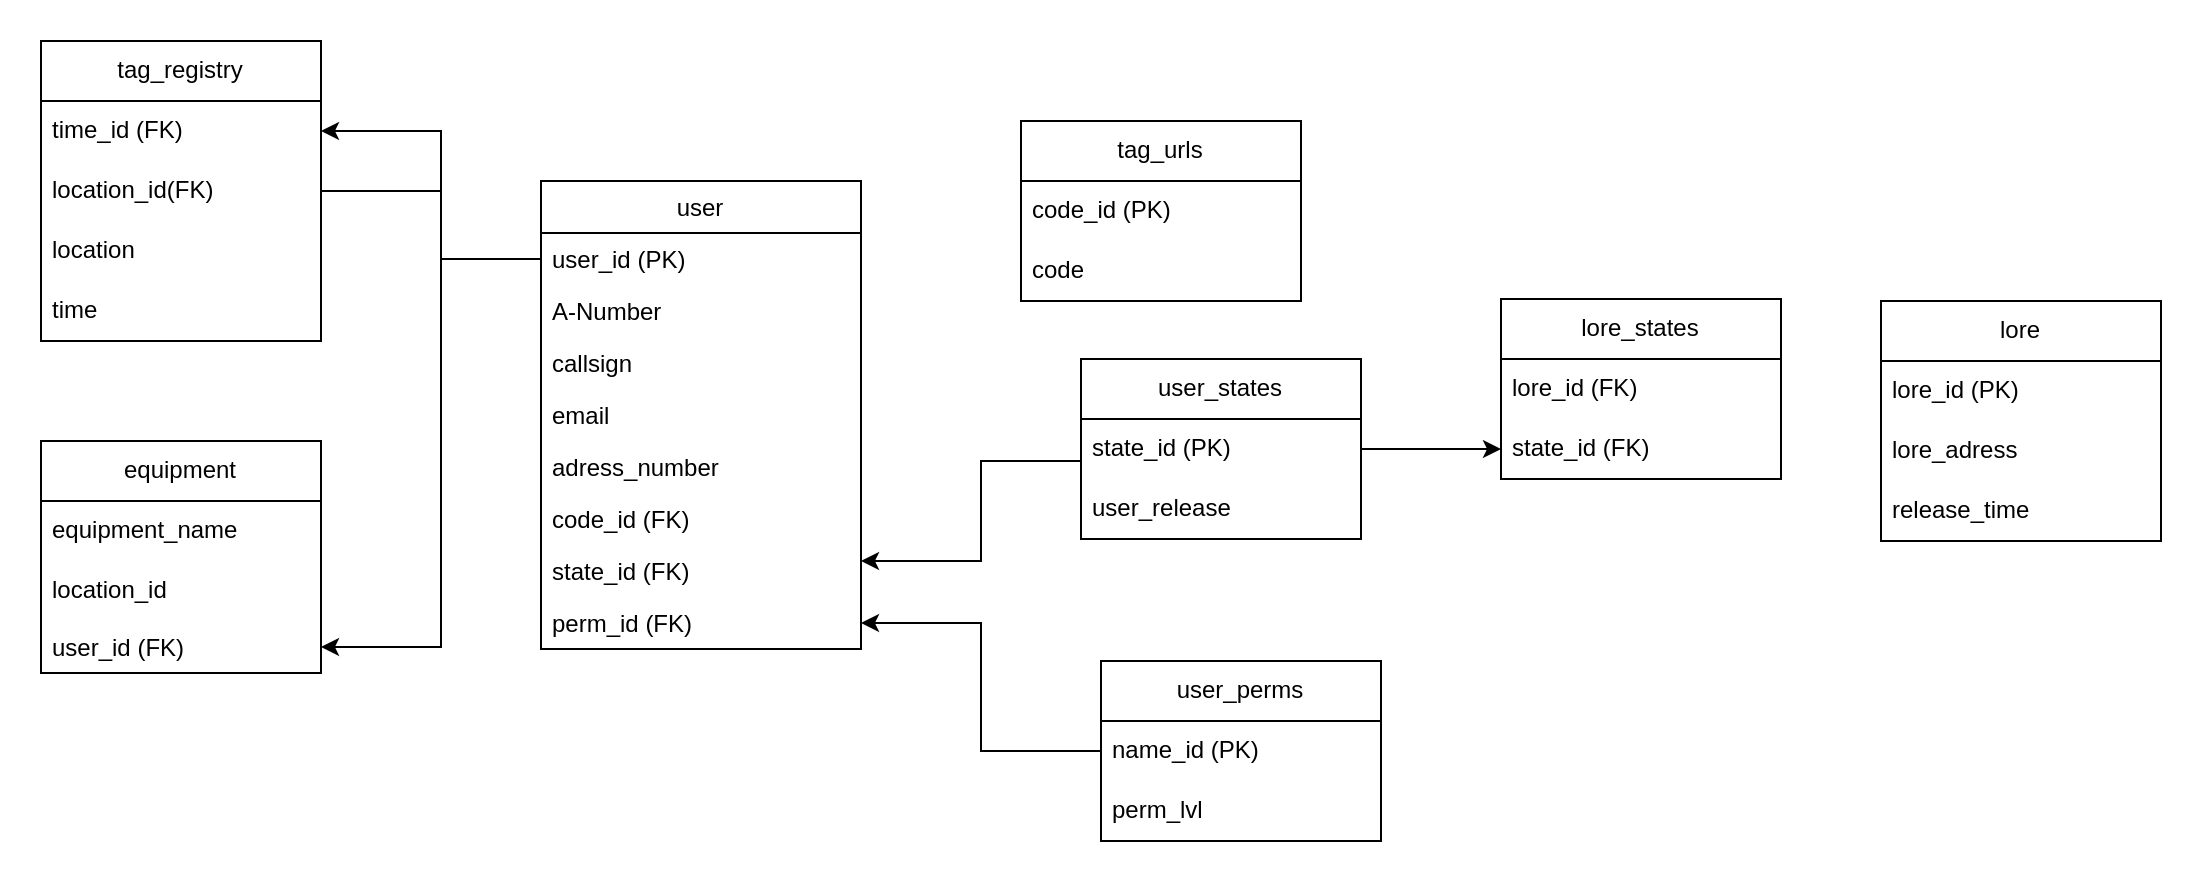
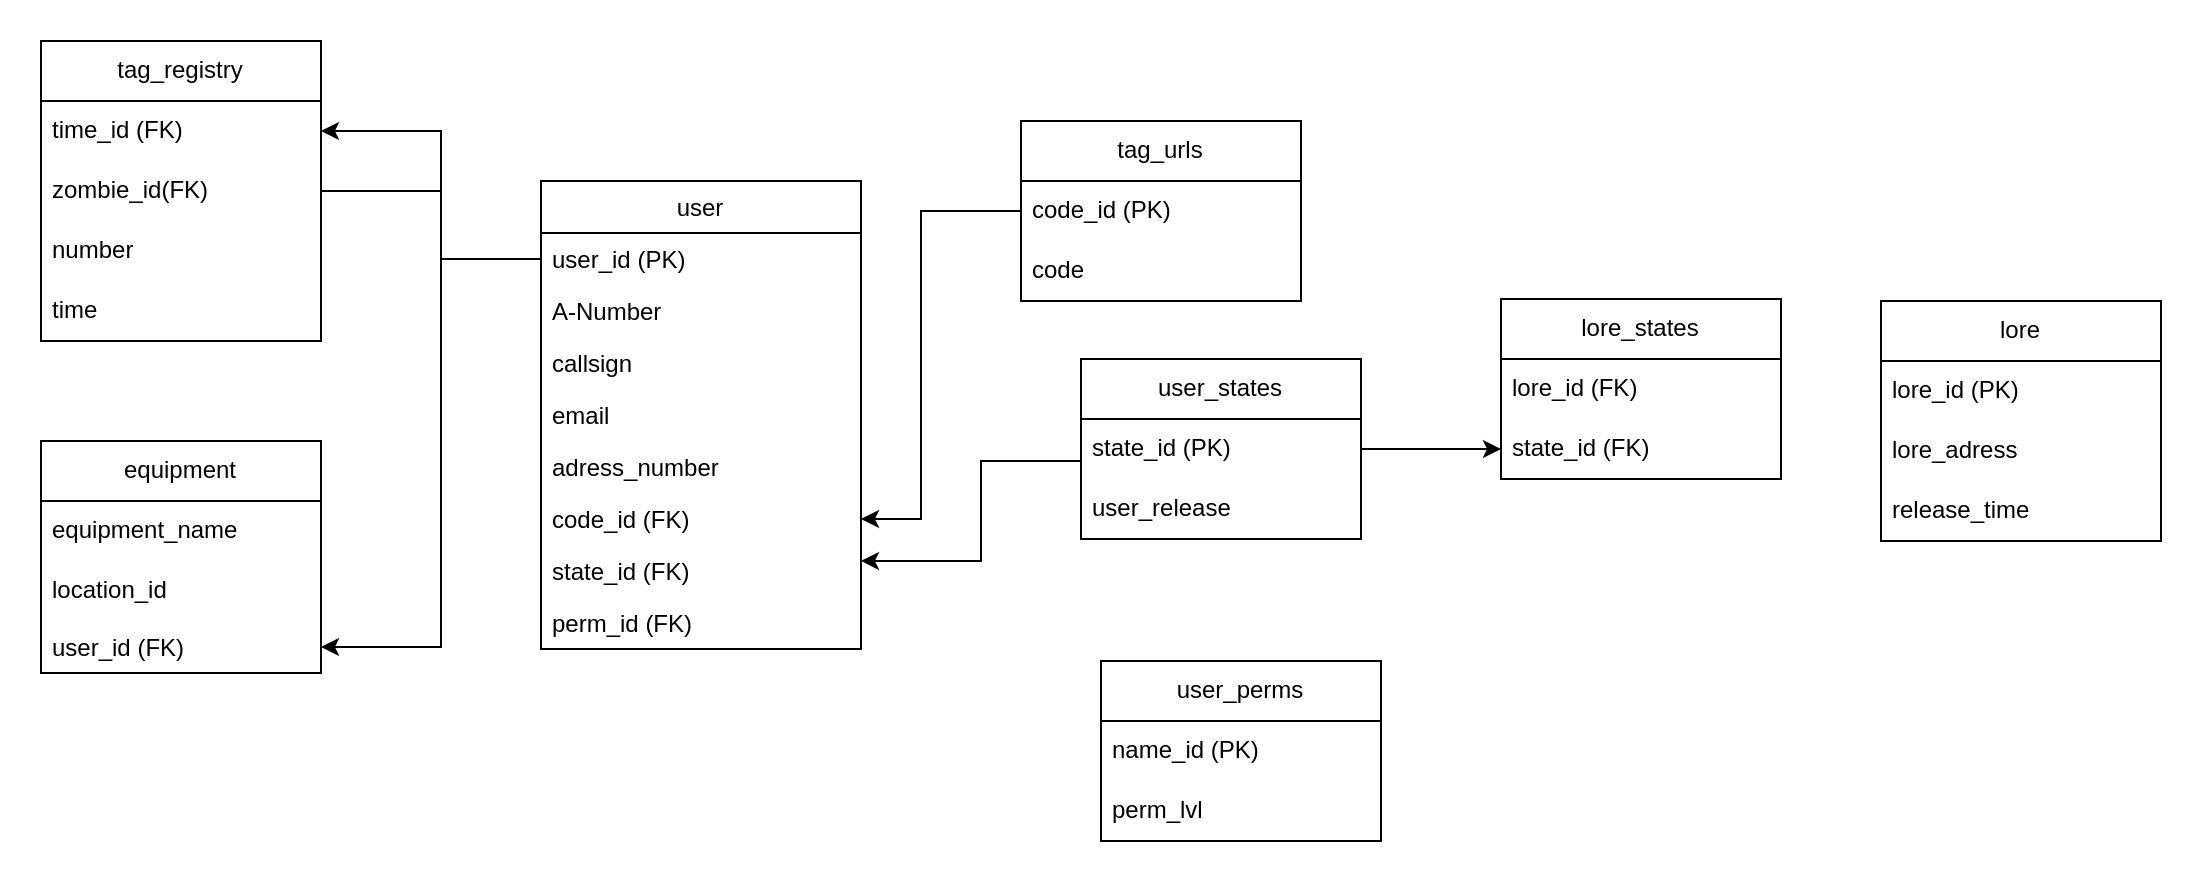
node "location_id(FK)": label "location_id(FK)" -> "zombie_id(FK)"
node "location": label "location" -> "number"
edge "code_id (PK)" -> "code_id (FK)": added
edge "name_id (PK)" -> "perm_id (FK)": removed
